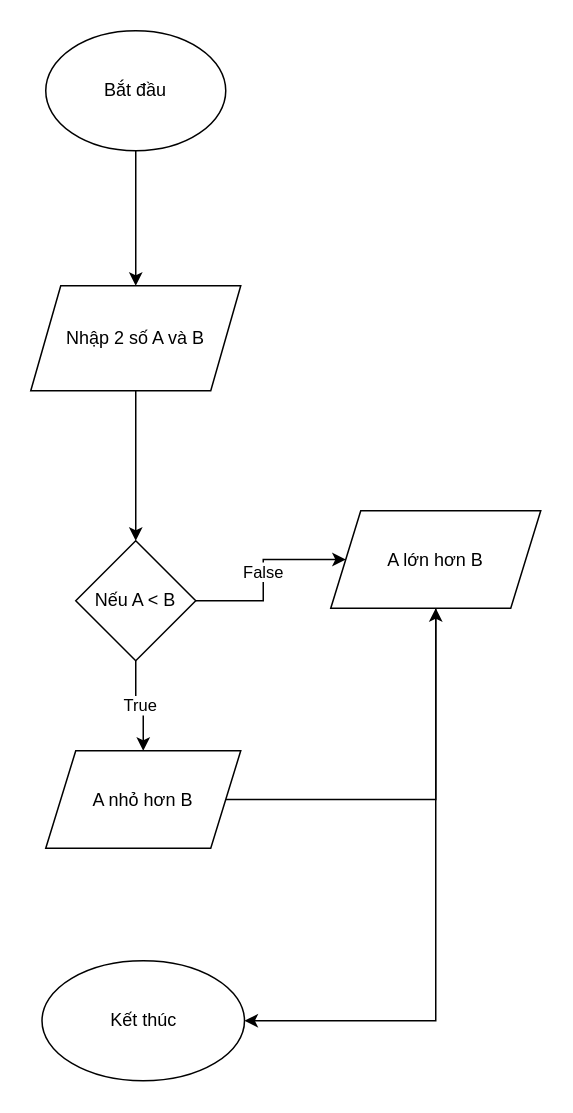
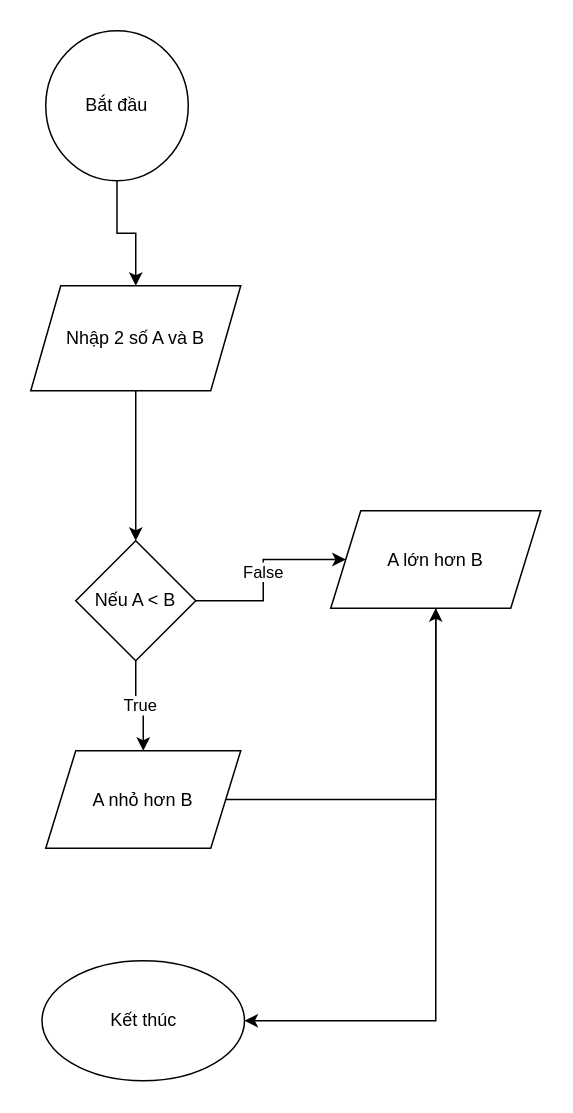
node "Bắt đầu": size 180x120 -> 143x150
